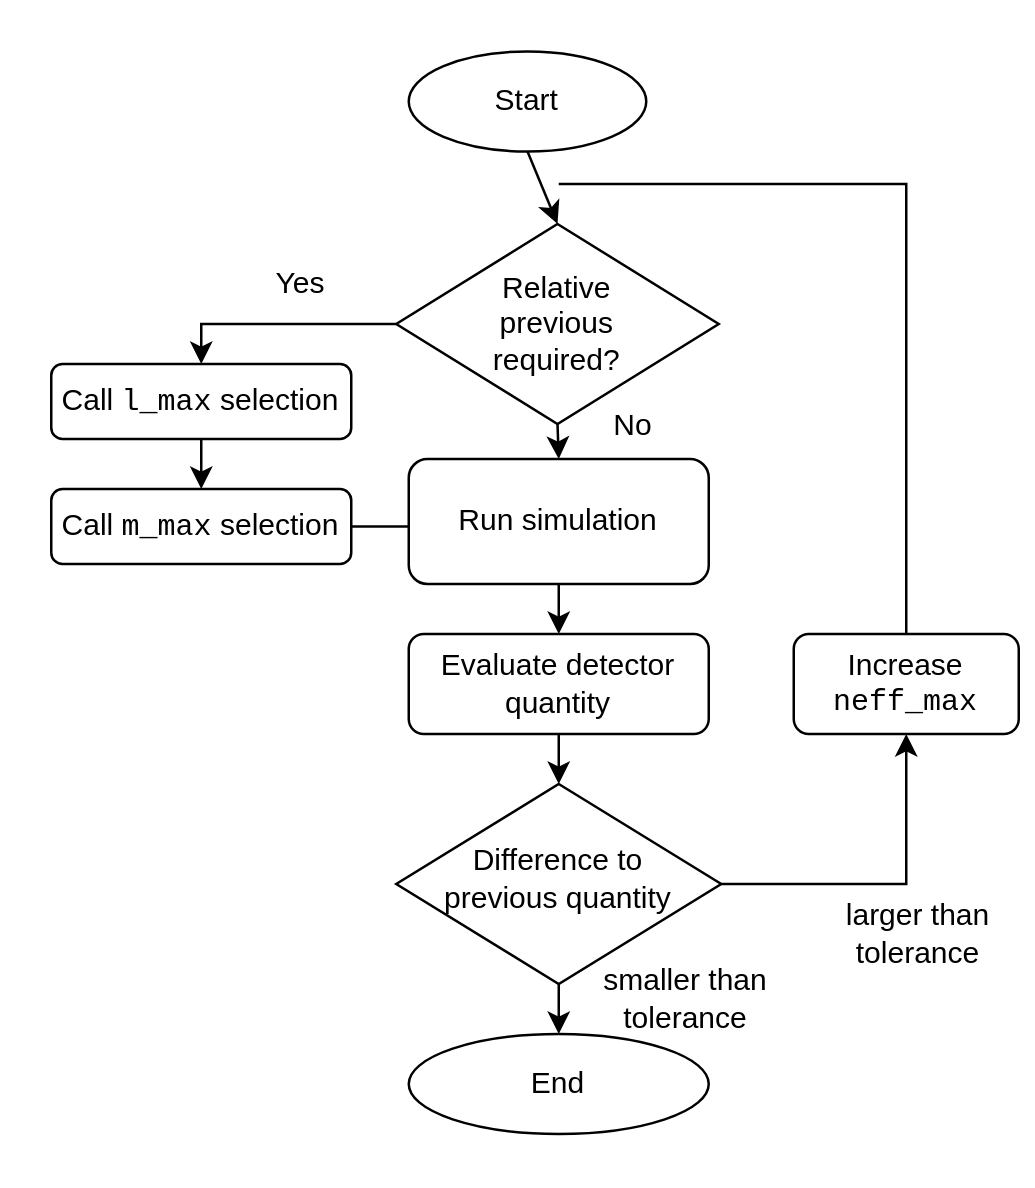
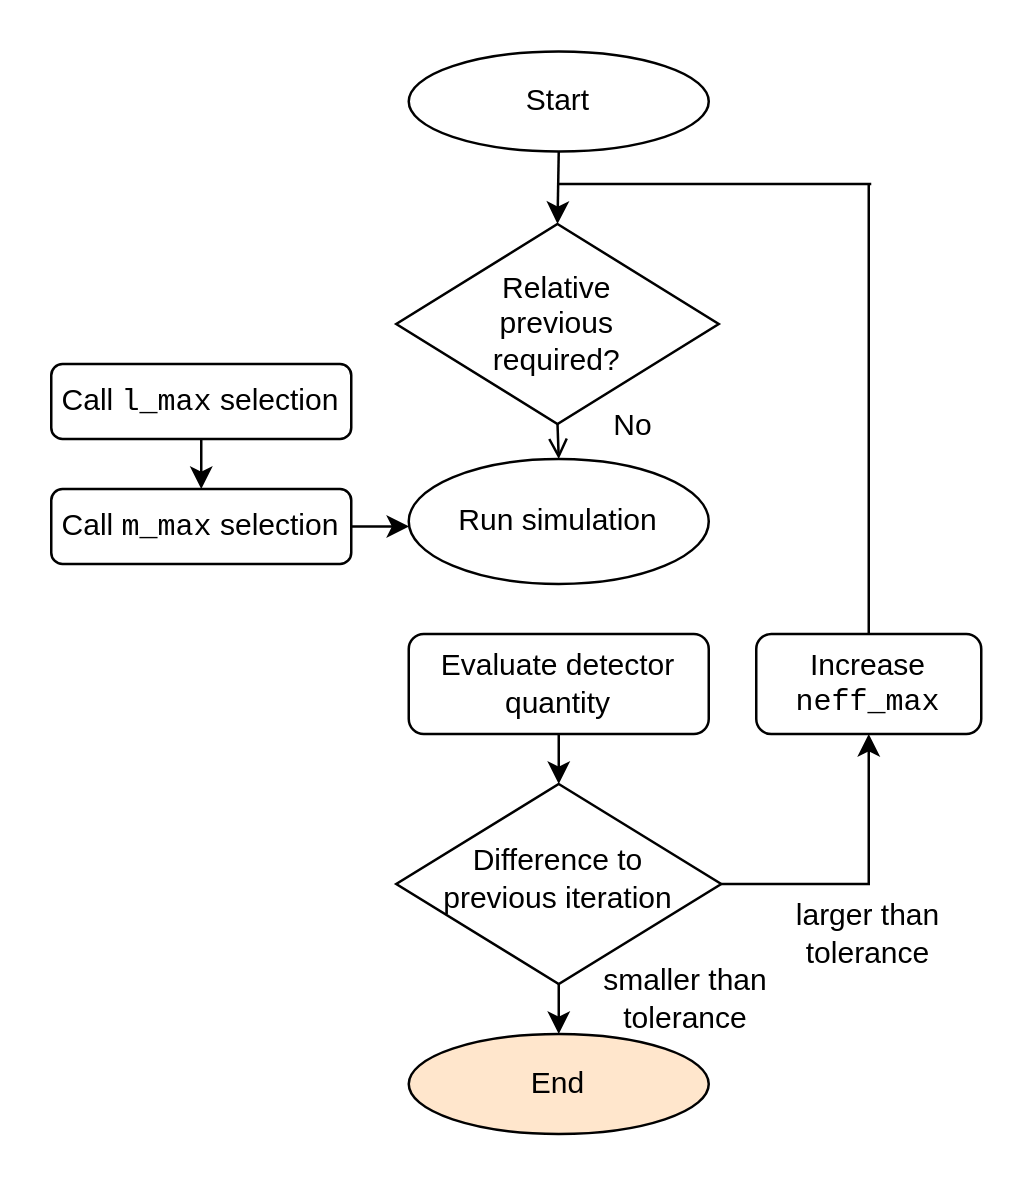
node "Start": size 238x100 -> 300x100
node "Yes": removed
edge "Relative previous required?" -> "Call l_max selection": removed
edge "Relative previous required?" -> "Run simulation": arrowhead classic -> open
node "Run simulation": shape rounded rectangle -> ellipse
edge "Run simulation" -- "Call m_max selection": arrowhead none -> classic
edge "Run simulation" -> "Evaluate detector quantity": removed
node "Increase neff_max": moved (906, 684) -> (869, 684)
node "Difference to previous quantity": label "Difference to previous quantity" -> "Difference to previous iteration"
node "larger than tolerance": moved (919, 934) -> (869, 934)
node "End": fillcolor #ffffff -> #ffe6cc
